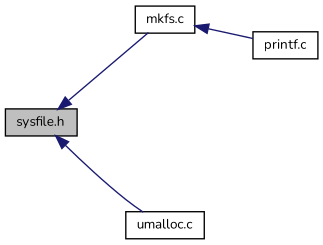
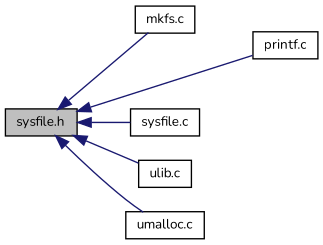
edge "printf.c" -> "mkfs.c": now "printf.c" -> "sysfile.h"
node "sysfile.c": added
node "ulib.c": added
